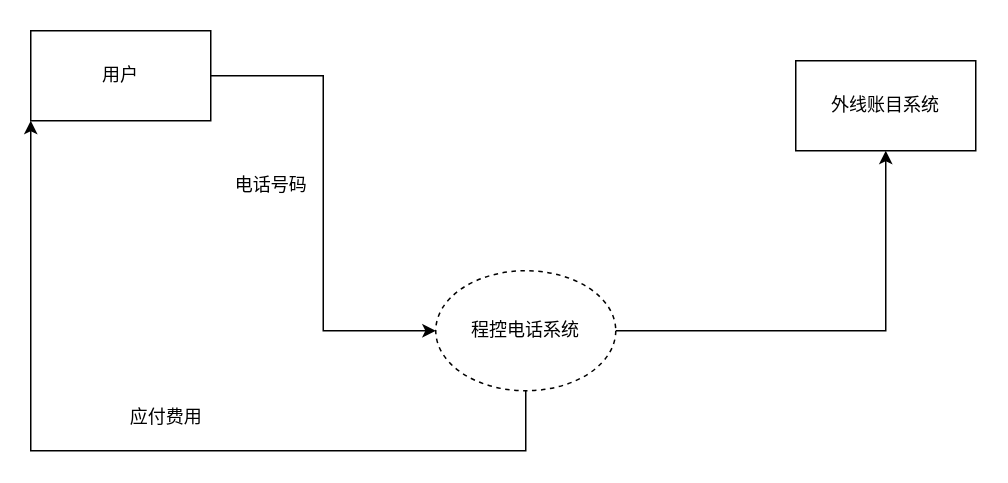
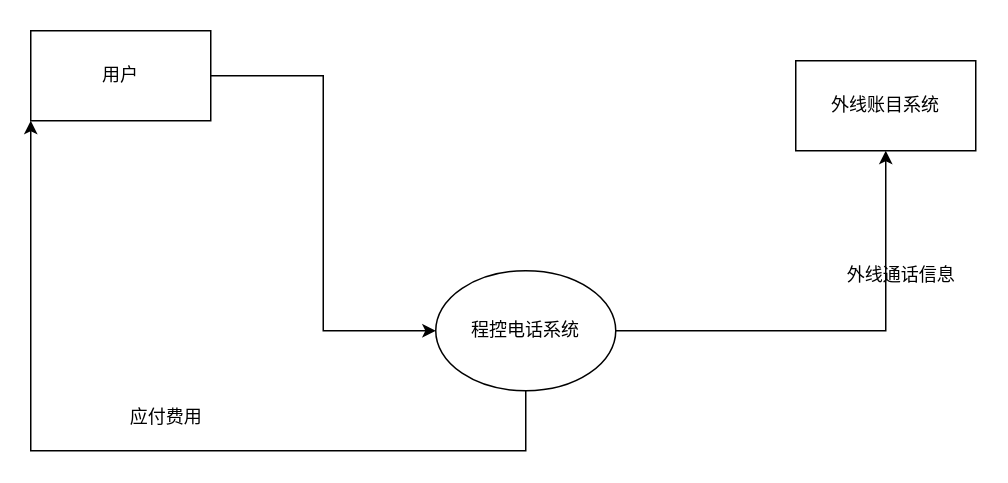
node "电话号码": removed
node "外线通话信息": added
node "程控电话系统": style dashed -> solid
